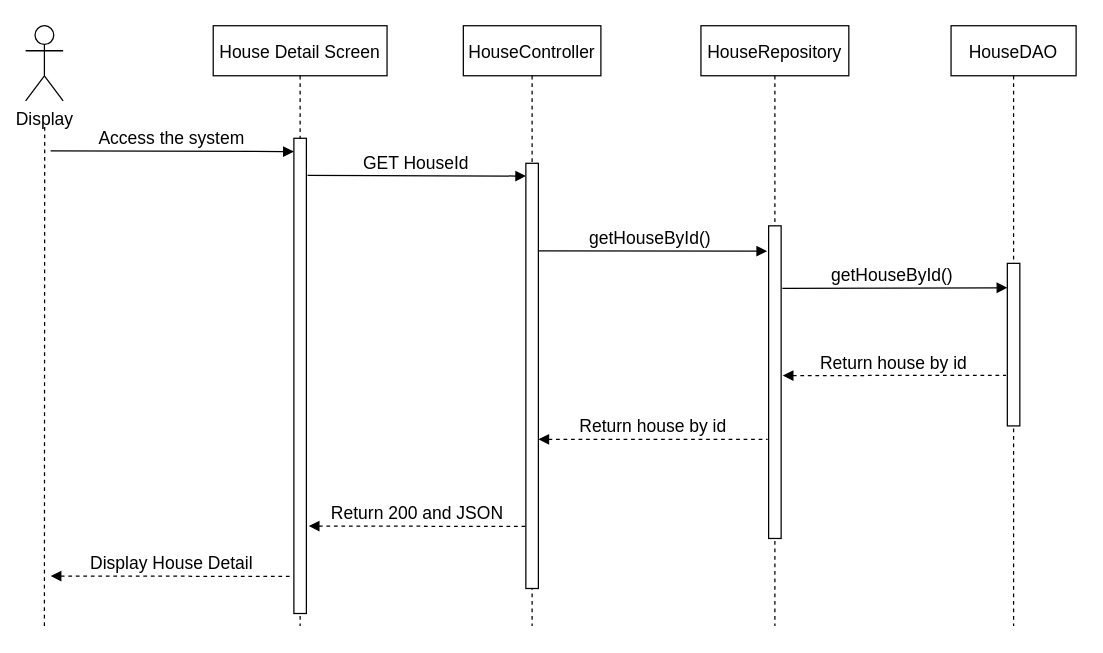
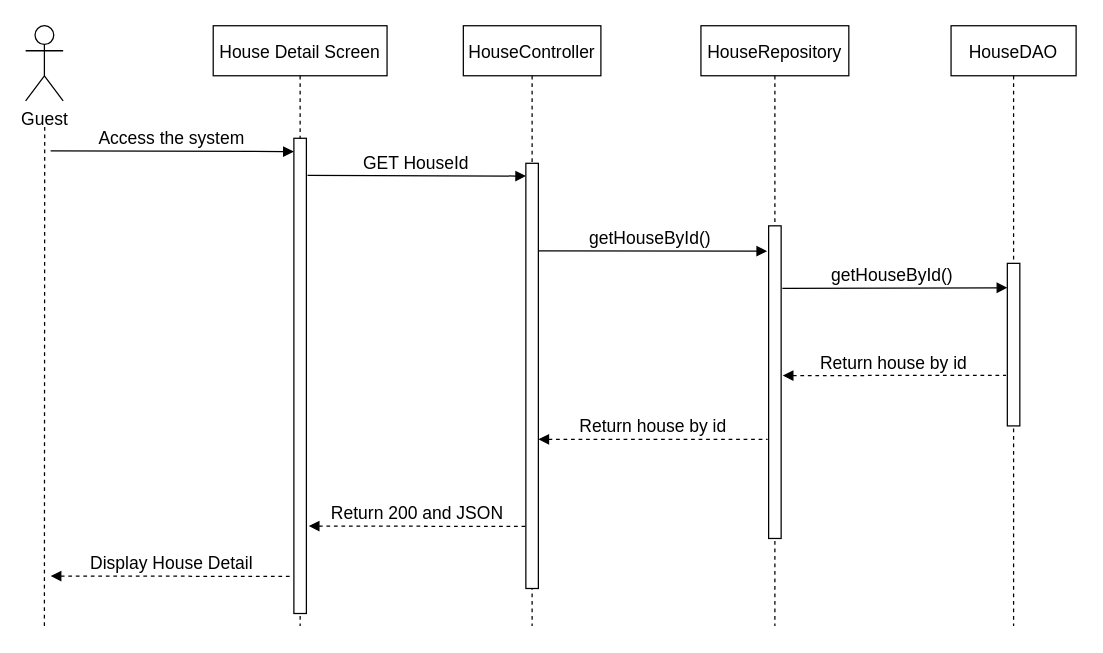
node "Display": label "Display" -> "Guest"
